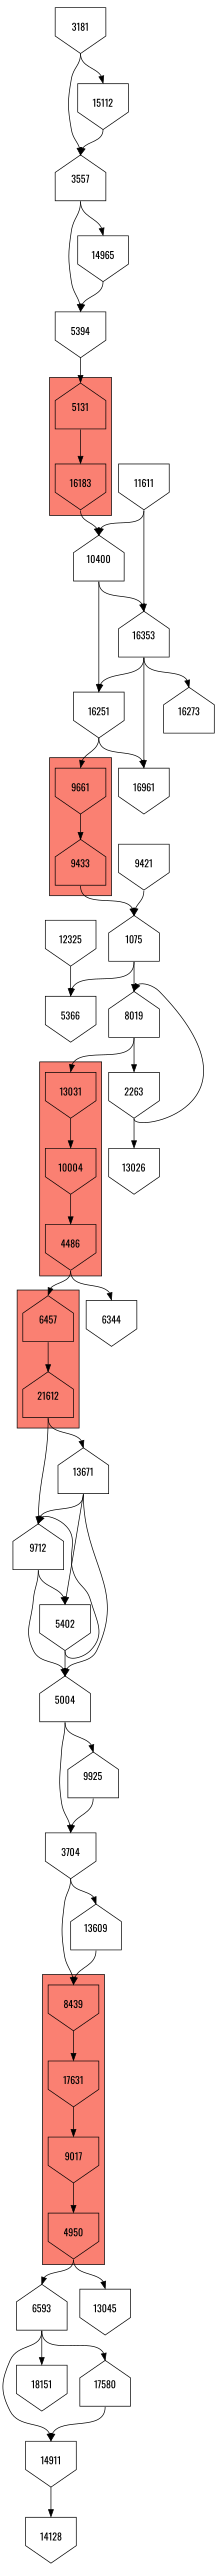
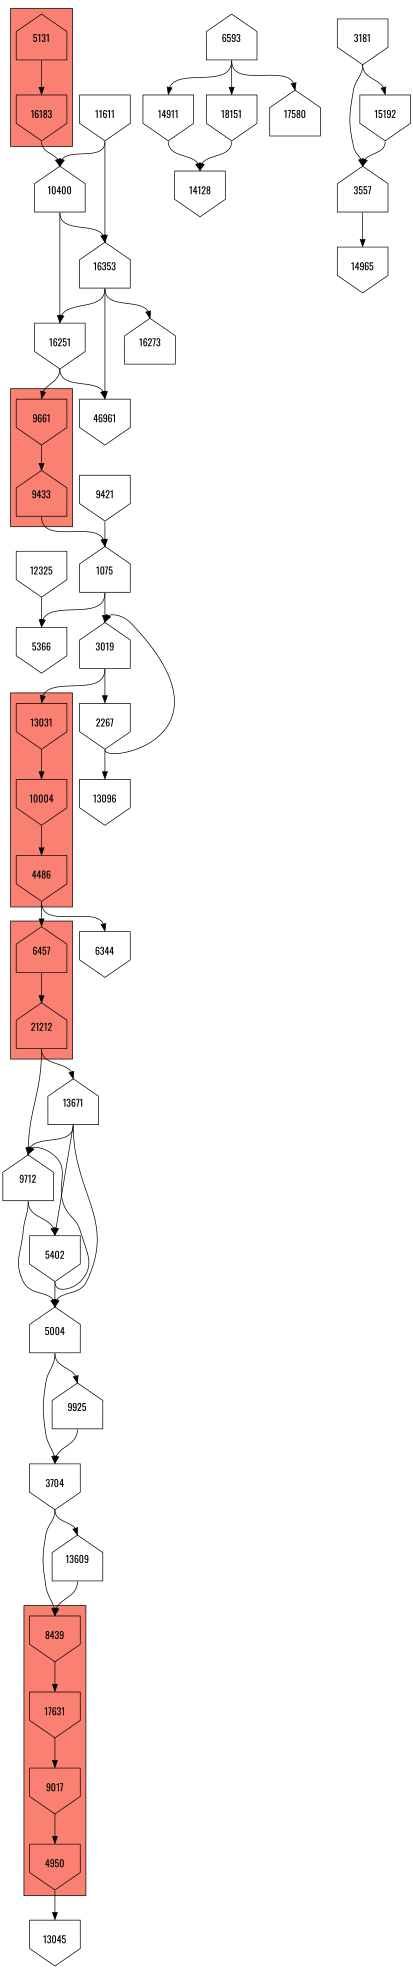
node "15112": label "15112" -> "15192"
edge "18151" -> "14128": added
node "5394": removed
node "16961": label "16961" -> "46961"
node "8019": label "8019" -> "3019"
node "2263": label "2263" -> "2267"
node "13026": label "13026" -> "13096"
node "21612": label "21612" -> "21212"
edge "4950" -> "6593": removed
edge "17580" -> "14911": removed
